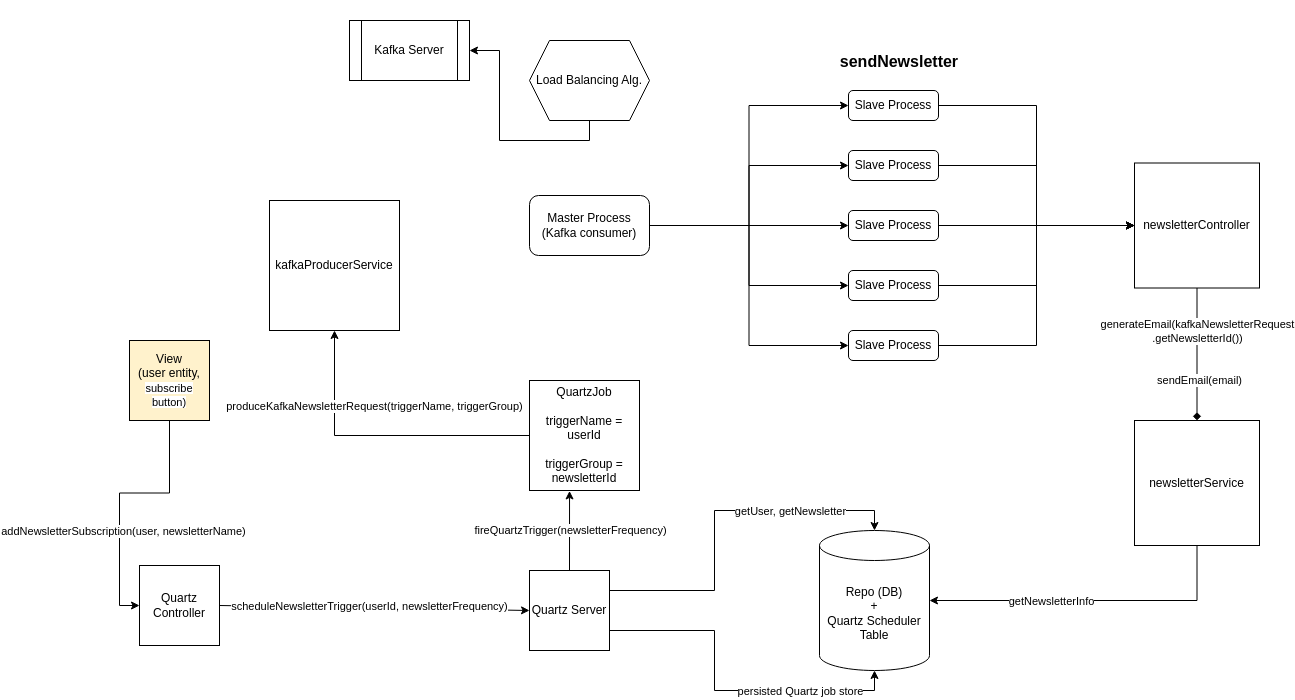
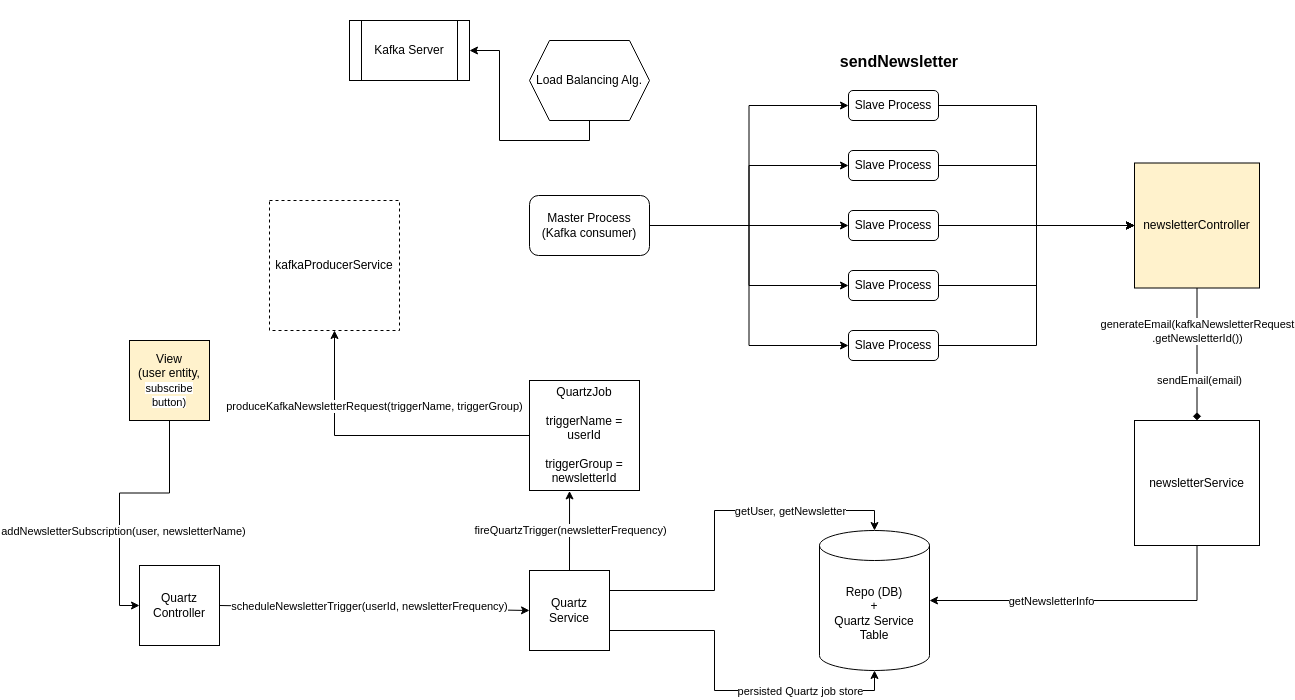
node "newsletterController": fillcolor #ffffff -> #fff2cc
node "kafkaProducerService": style solid -> dashed
node "Quartz Server": label "Quartz Server" -> "Quartz Service"
node "Repo (DB) + Quartz Scheduler Table": label "Repo (DB) + Quartz Scheduler Table" -> "Repo (DB) + Quartz Service Table"
